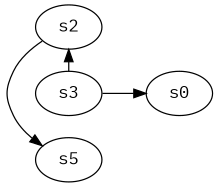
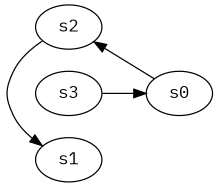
edge "s3" -> "s2": now "s0" -> "s2"
node "s5": label "s5" -> "s1"
